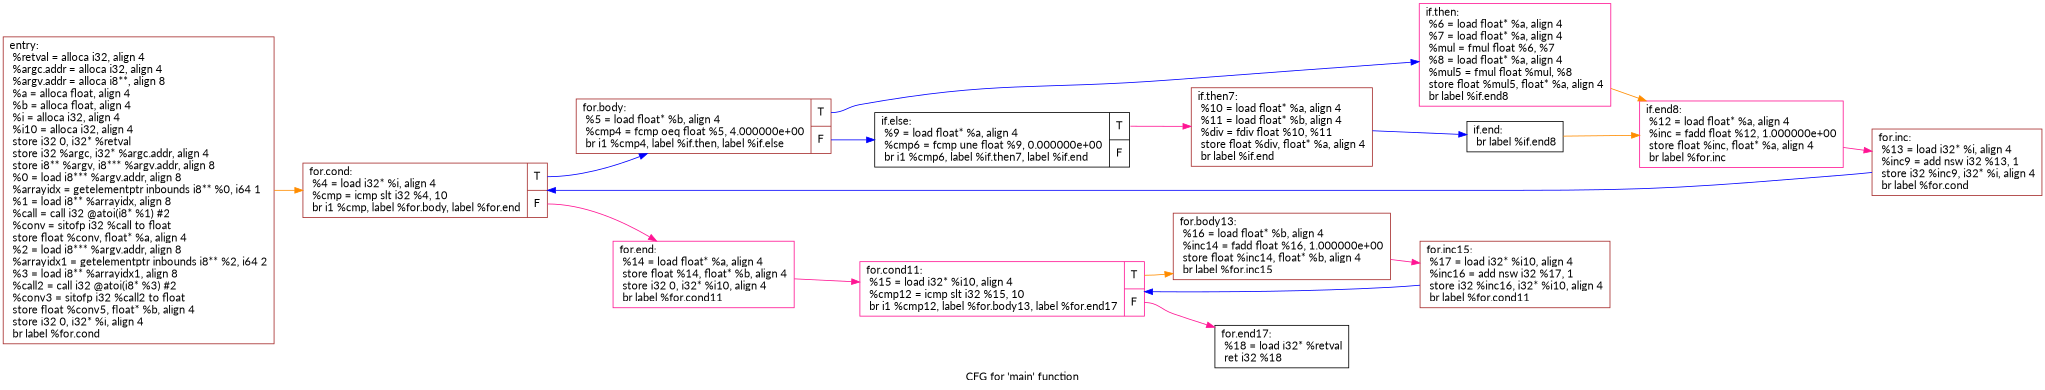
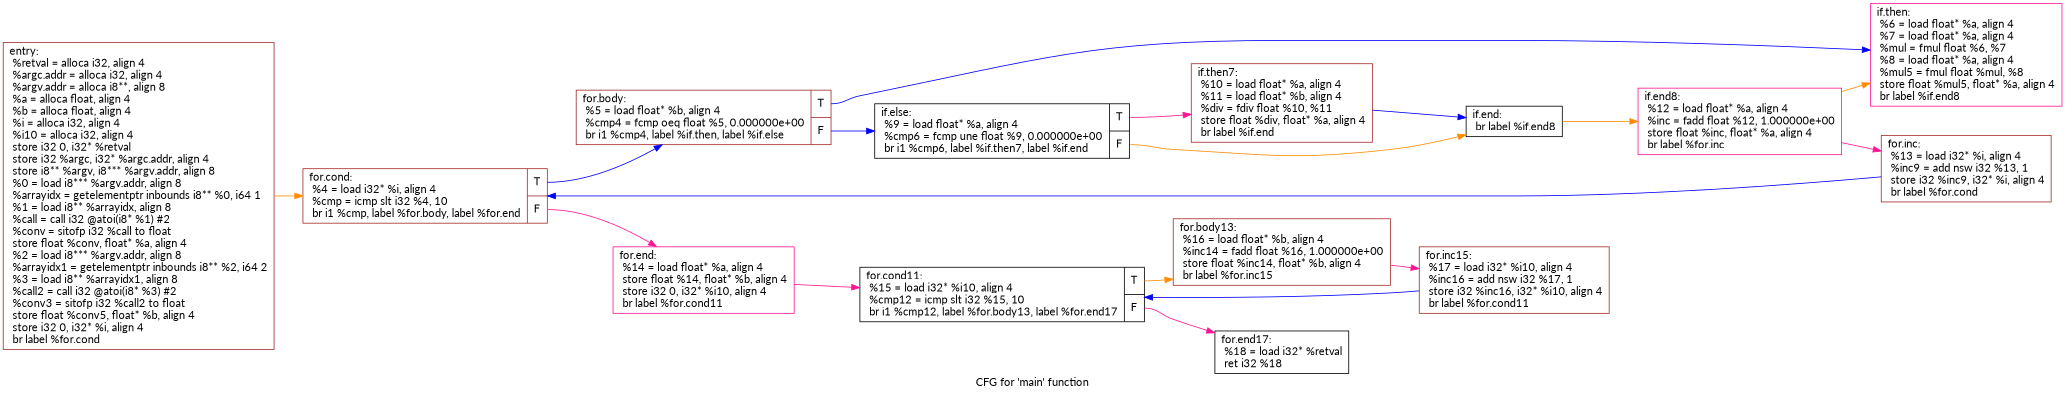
edge "if.then:" -> "if.end8:": reversed
node "for.body:": text "%cmp4 = fcmp oeq float %5, 4.000000e+00" -> "%cmp4 = fcmp oeq float %5, 0.000000e+00"
edge "if.else:" -> "if.end:": added
node "for.cond11:": color deeppink -> black
